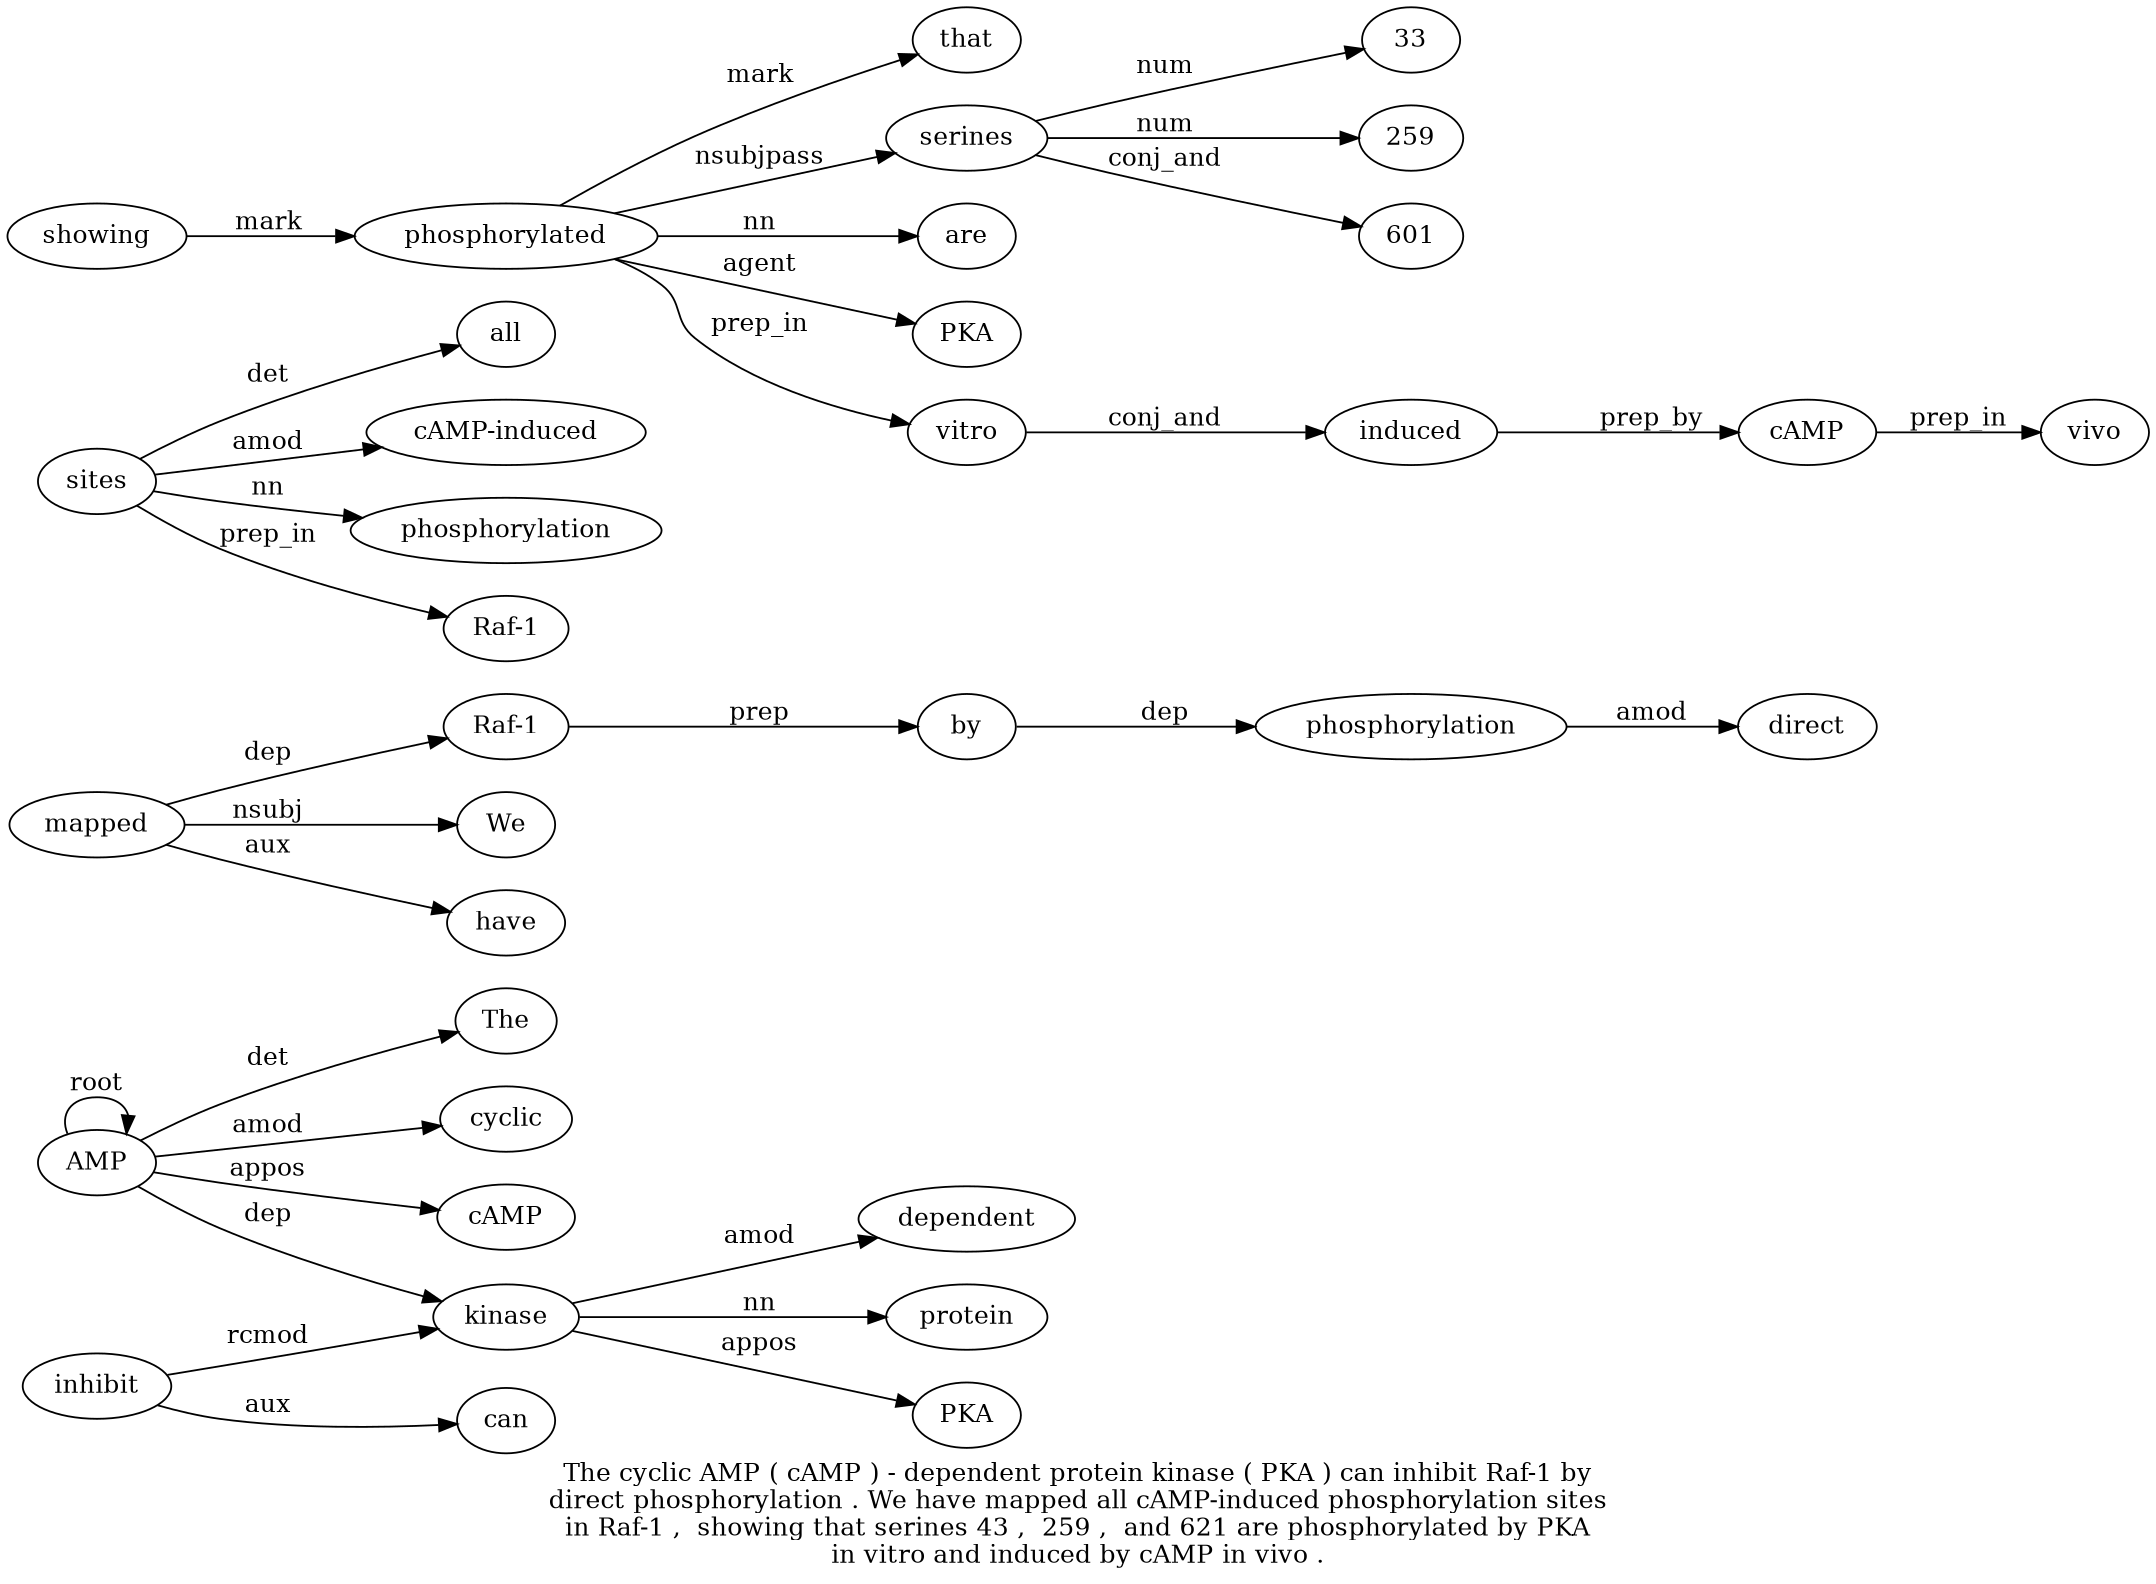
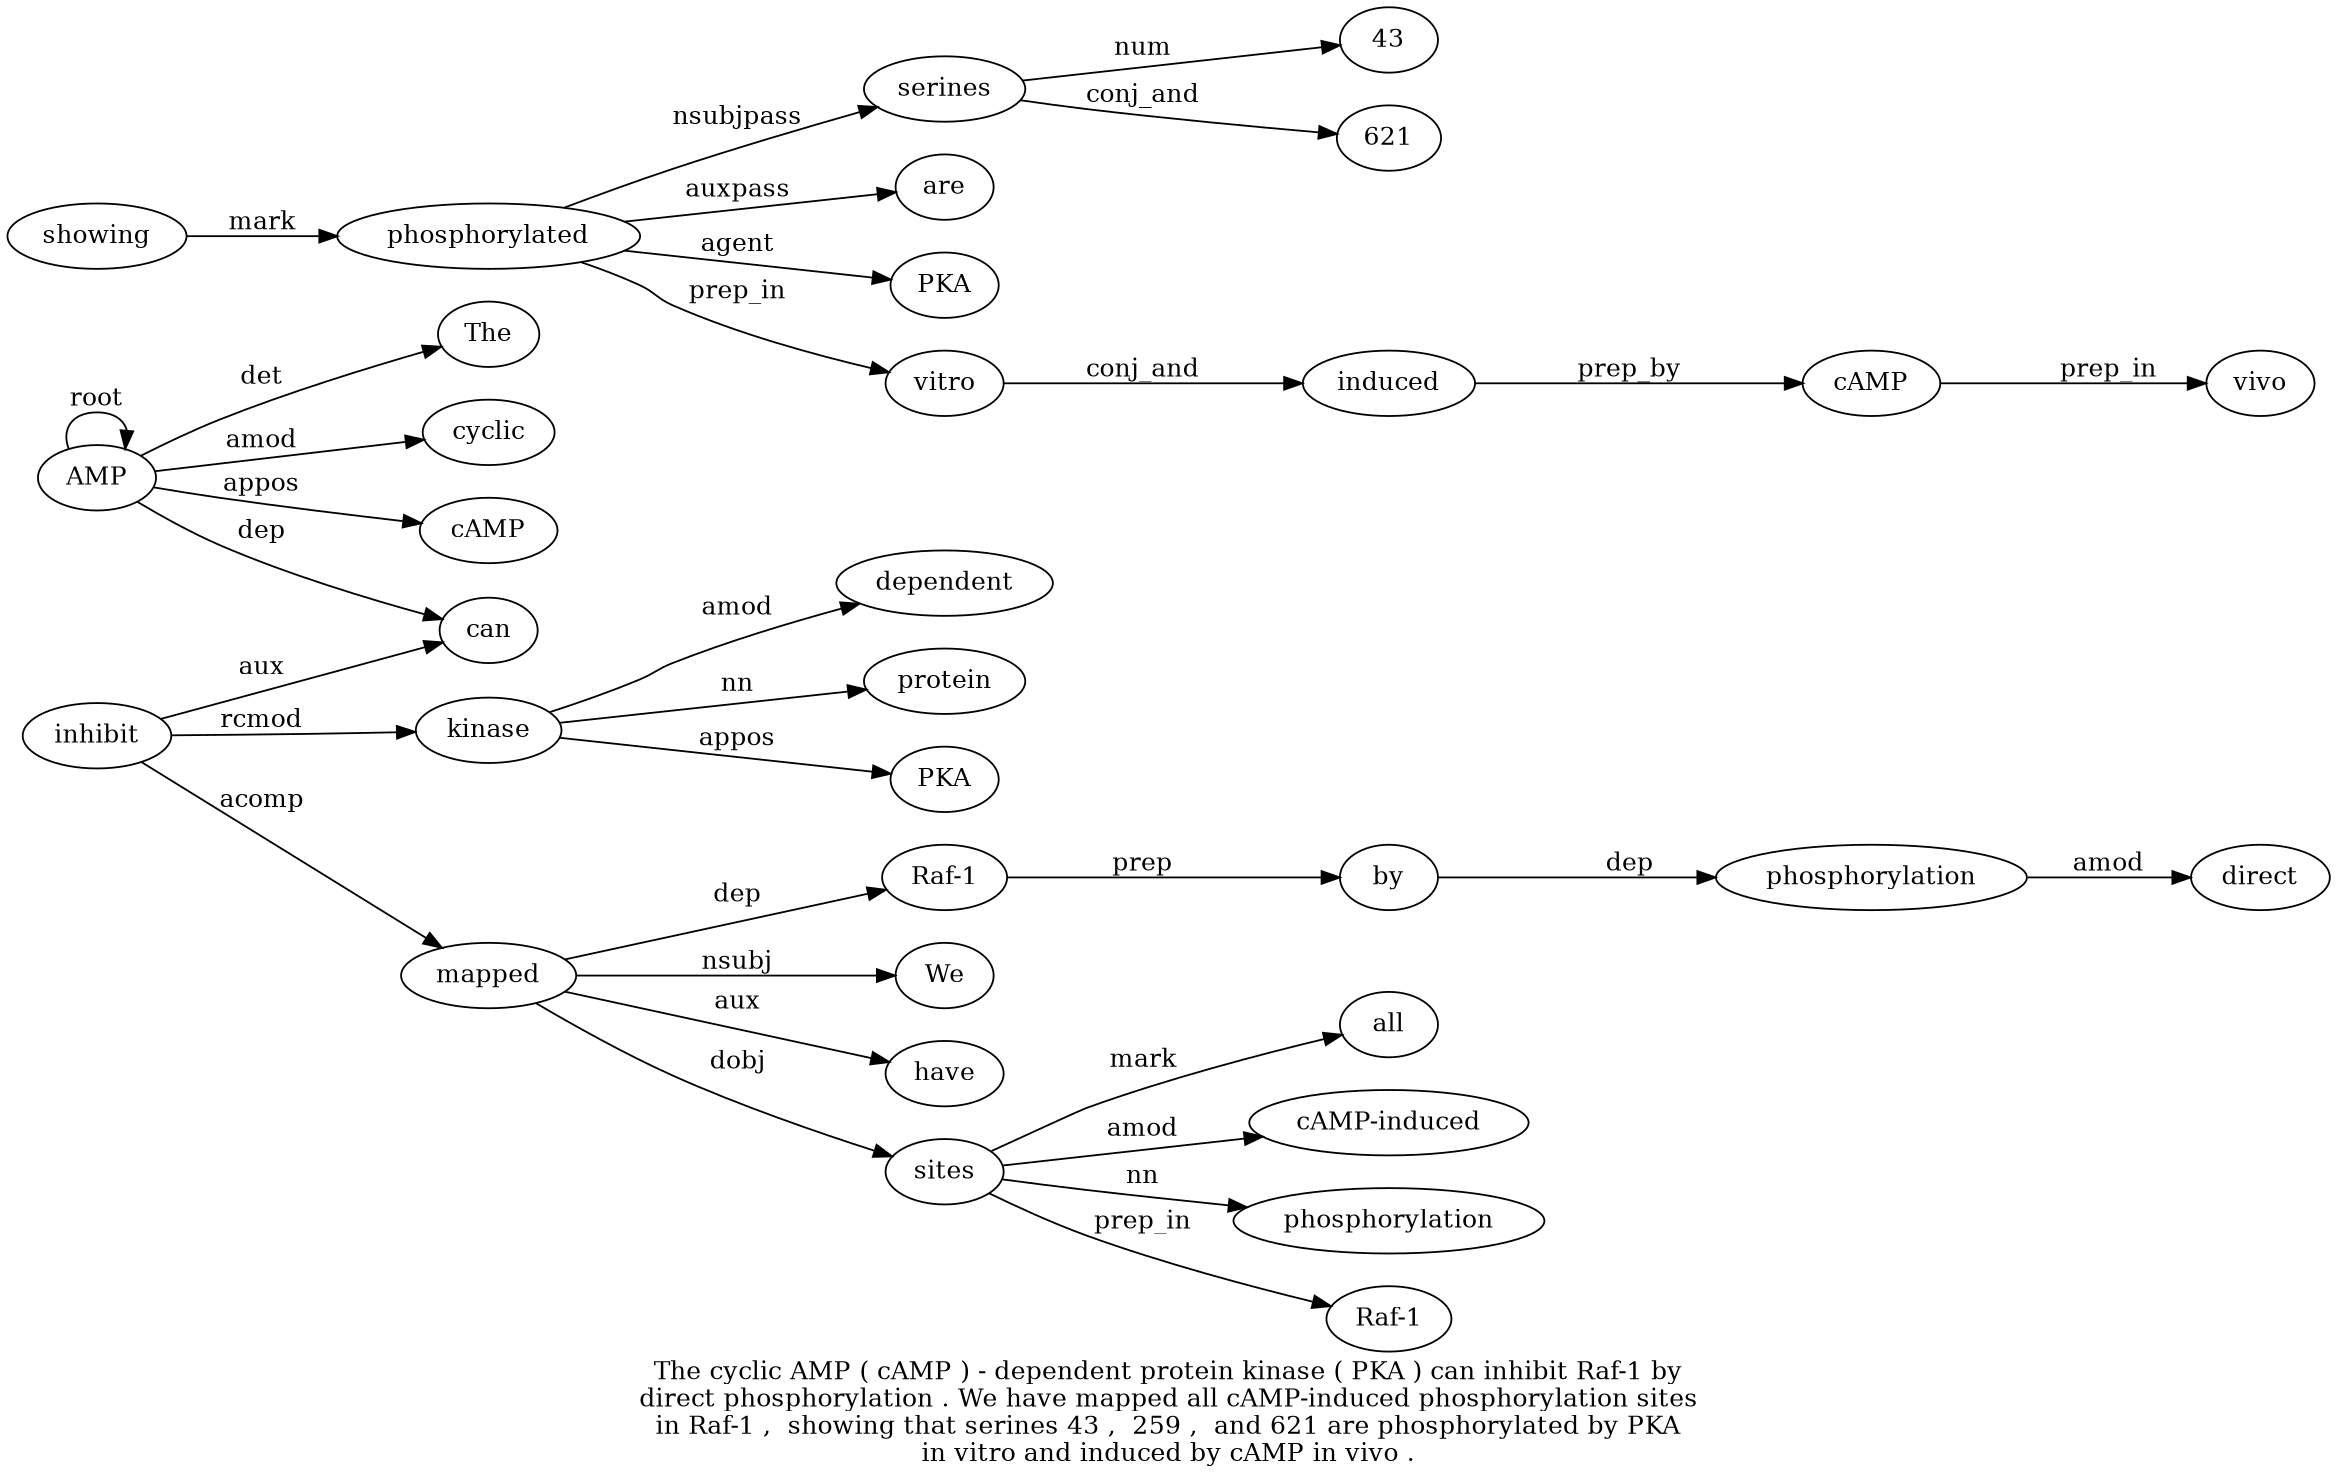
node "that": removed
node "33": label "33" -> "43"
node "259": removed
edge "phosphorylated" -> "are": label "nn" -> "auxpass"
node "601": label "601" -> "621"
edge "sites" -> "all": label "det" -> "mark"
edge "inhibit" -> "mapped": added, label "acomp"
edge "mapped" -> "sites": added, label "dobj"
edge "AMP" -> "kinase": now "AMP" -> "can"
